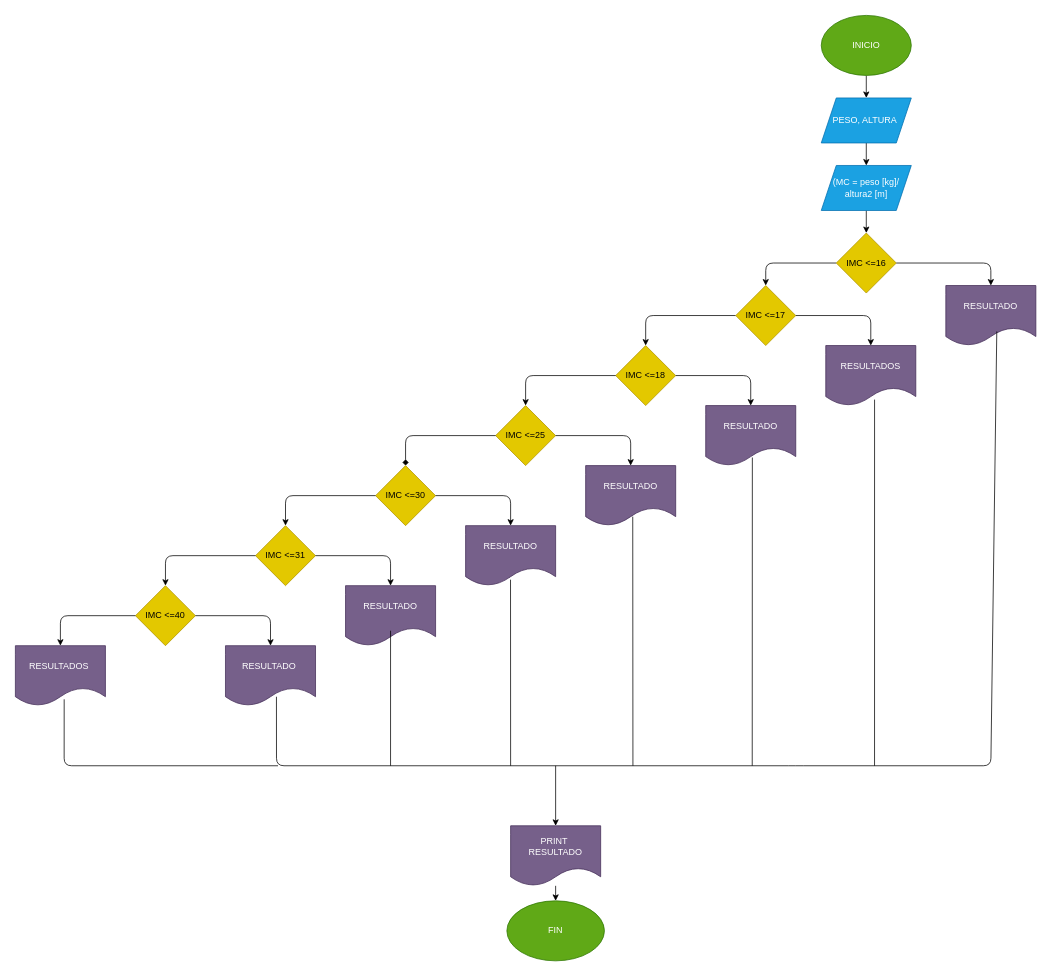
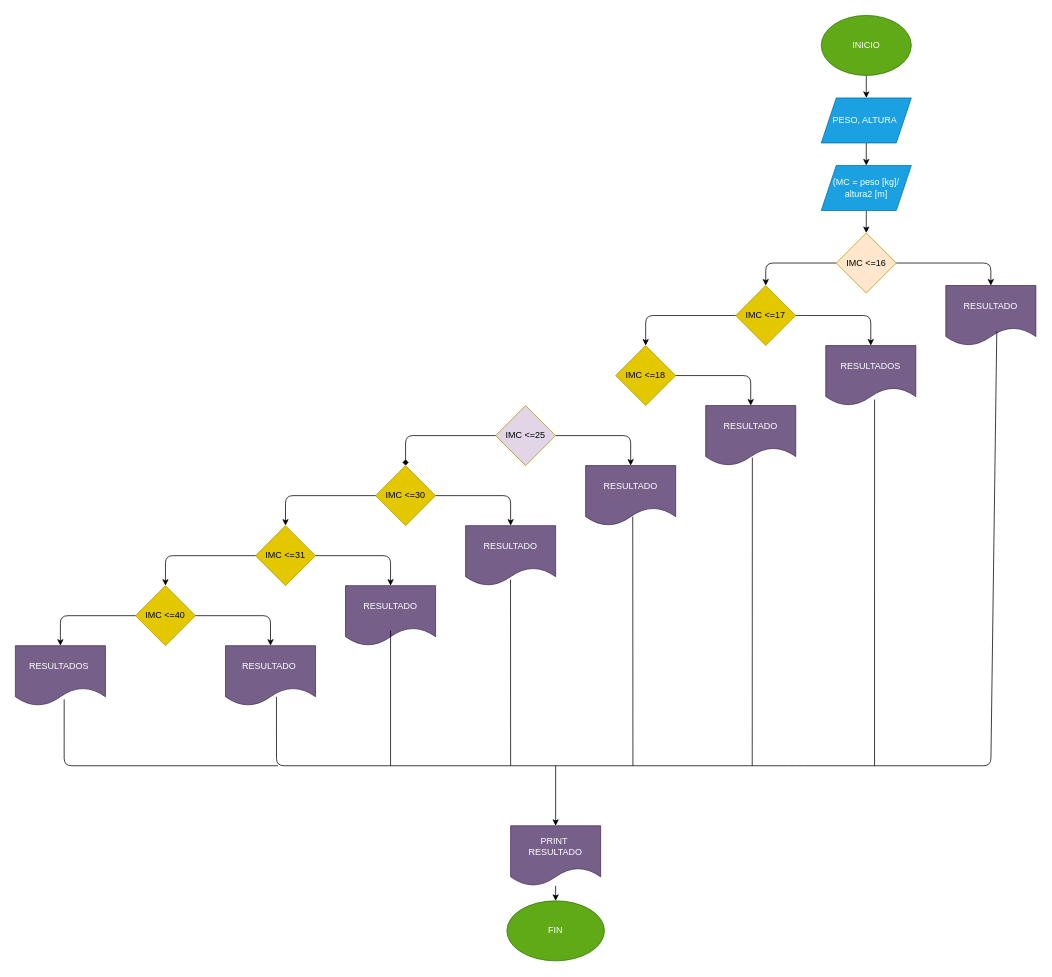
node "IMC <=16": fillcolor #e3c800 -> #ffe6cc
edge "IMC <=18" -> "IMC <=25": removed
node "IMC <=25": fillcolor #e3c800 -> #e1d5e7
